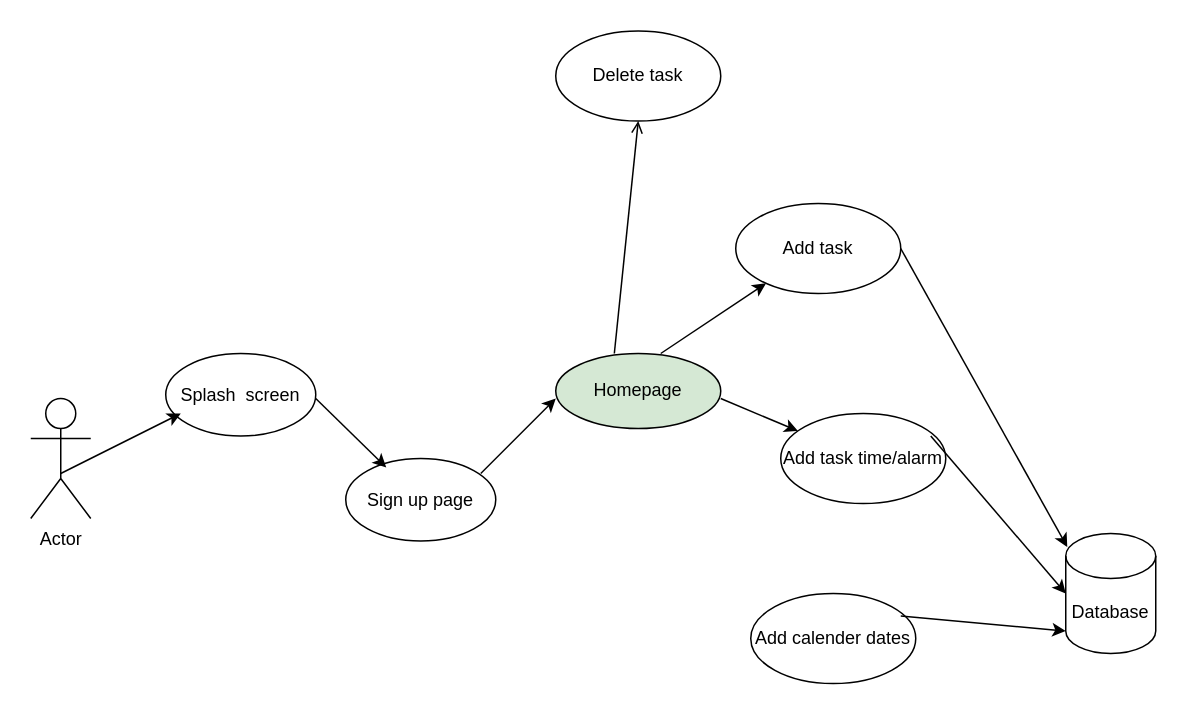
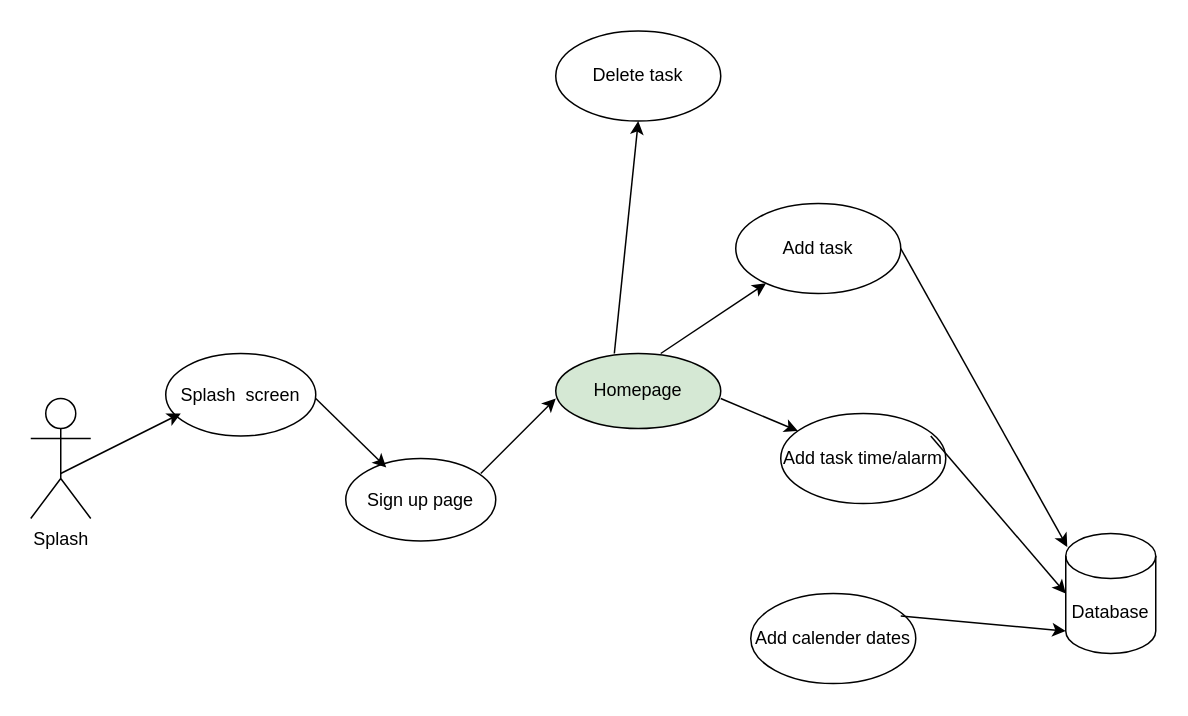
edge "Homepage" -> "Delete task": arrowhead open -> classic
node "Actor": label "Actor" -> "Splash"
